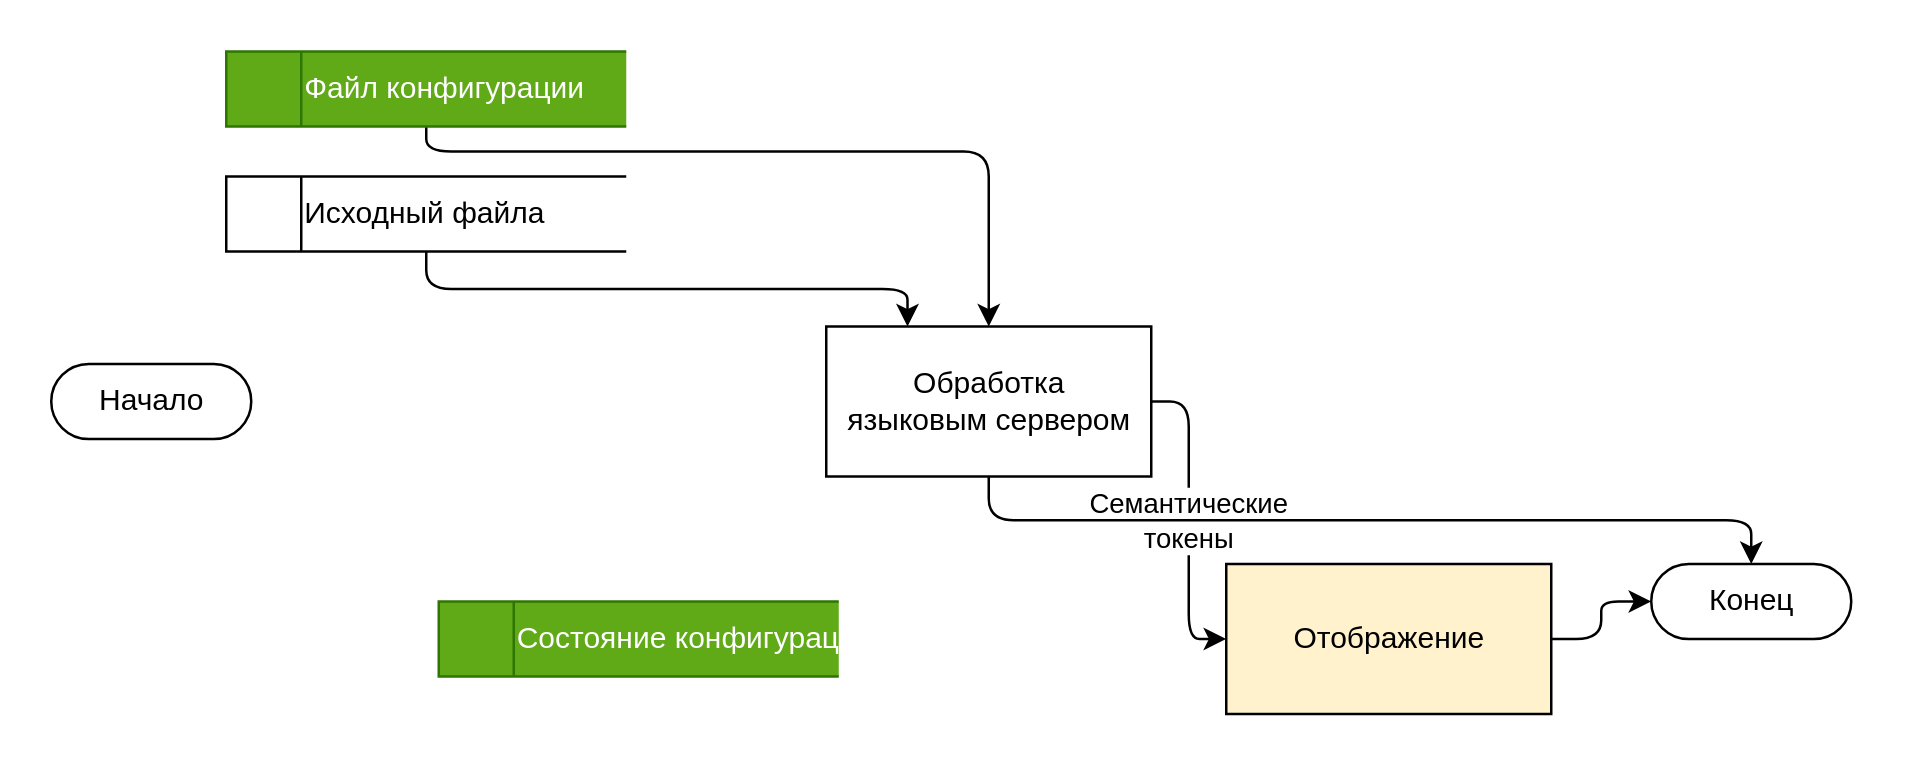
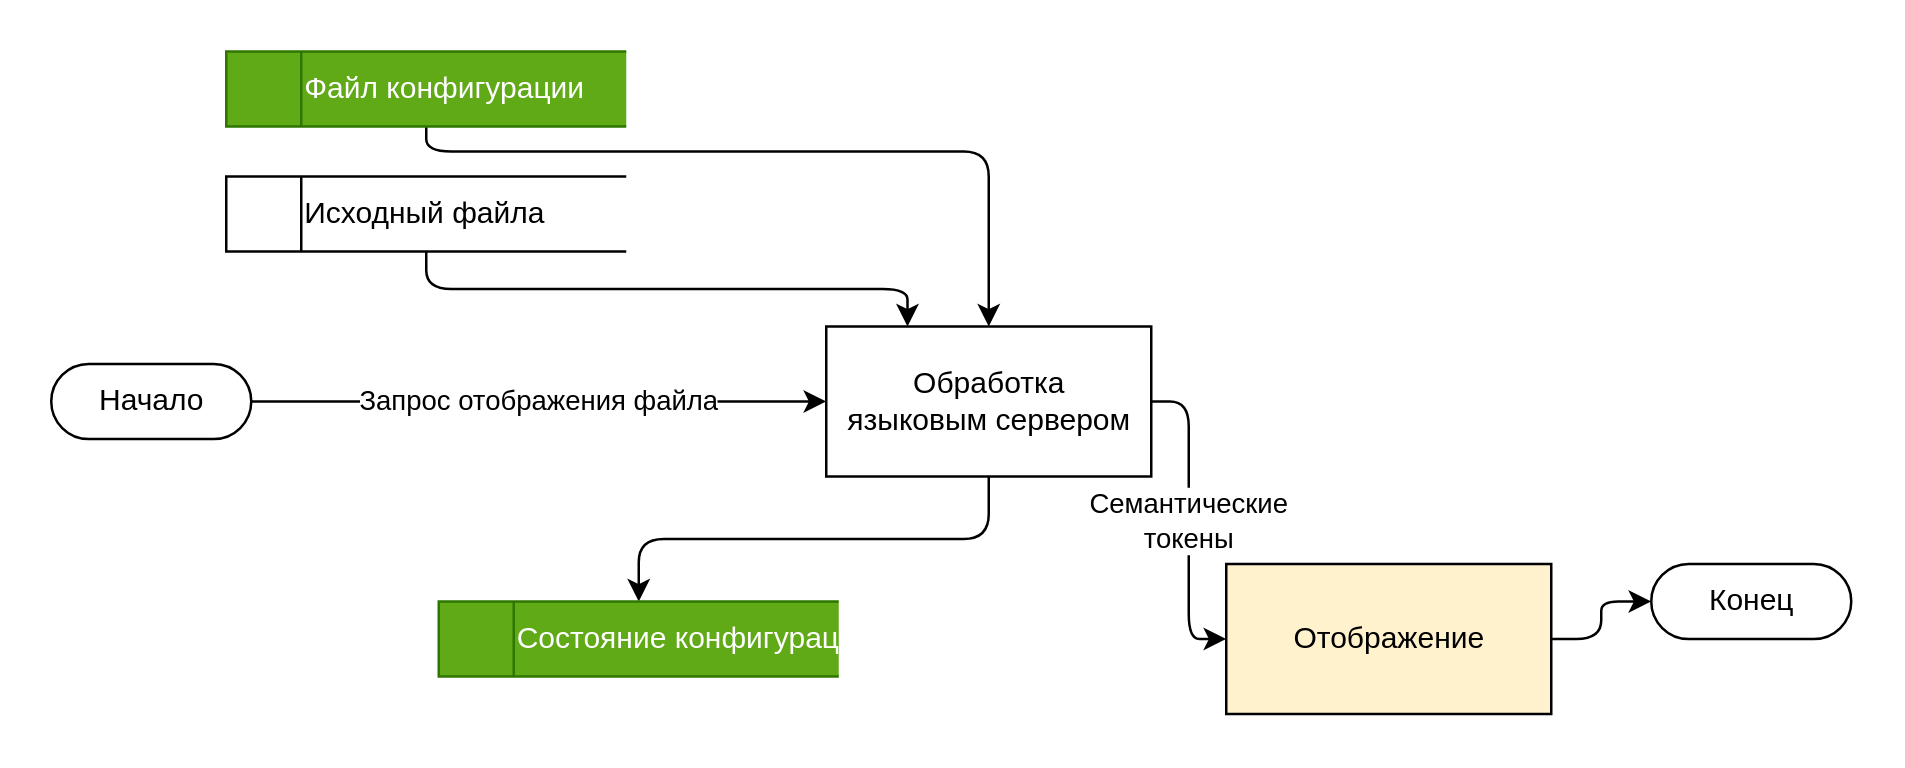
edge "Начало" -> "Обработка языковым сервером": added, label "Запрос отображения файла"
edge "Обработка языковым сервером" -> "Конец": now "Обработка языковым сервером" -> "Состояние конфигурации"
